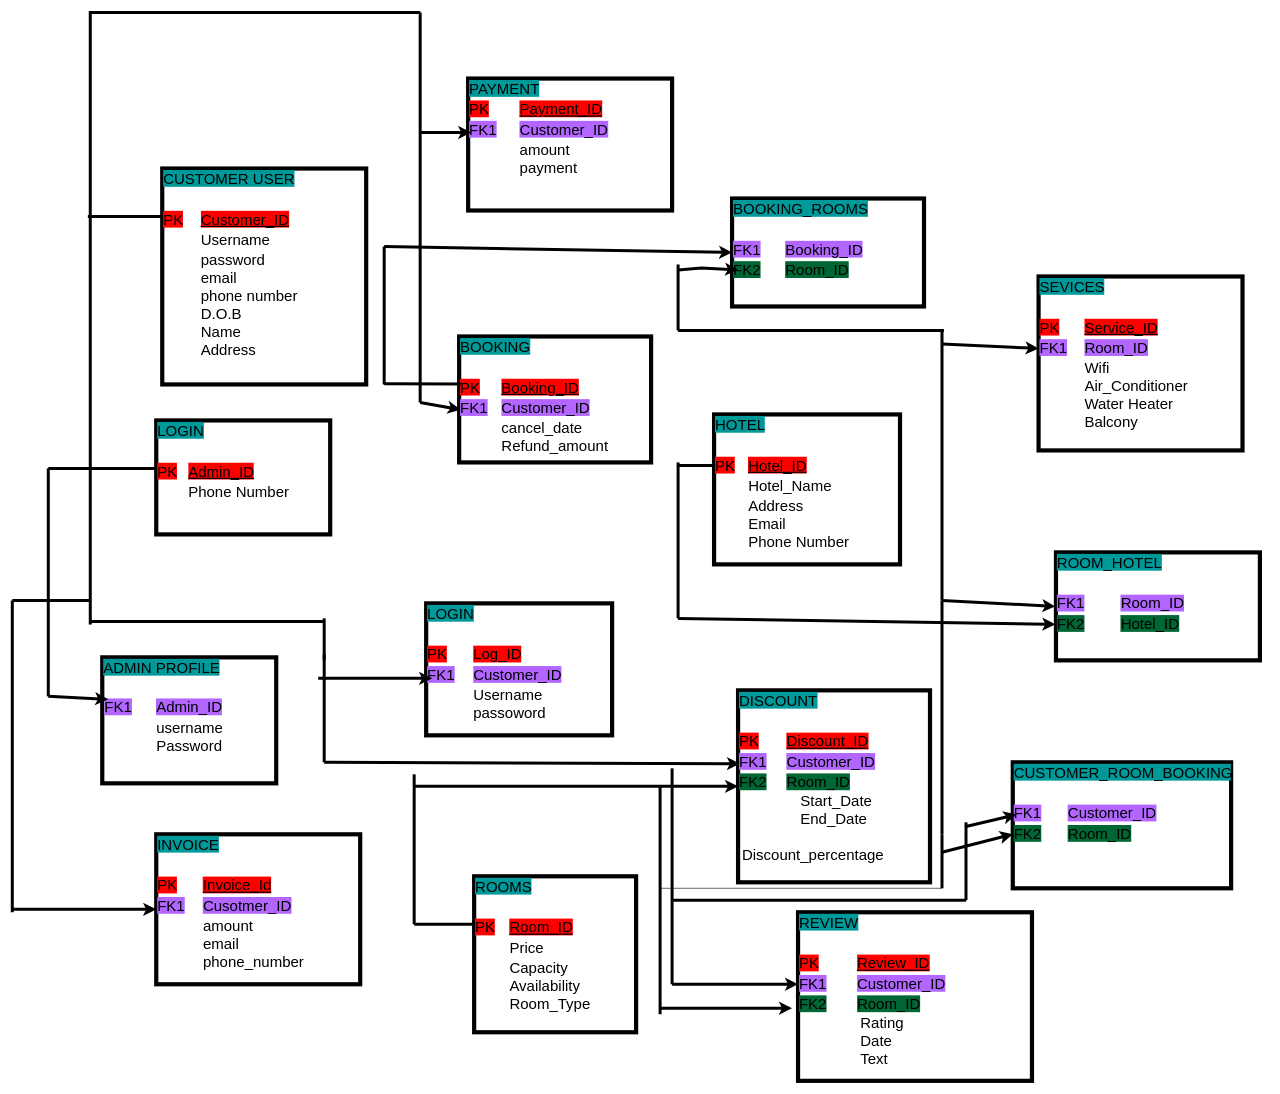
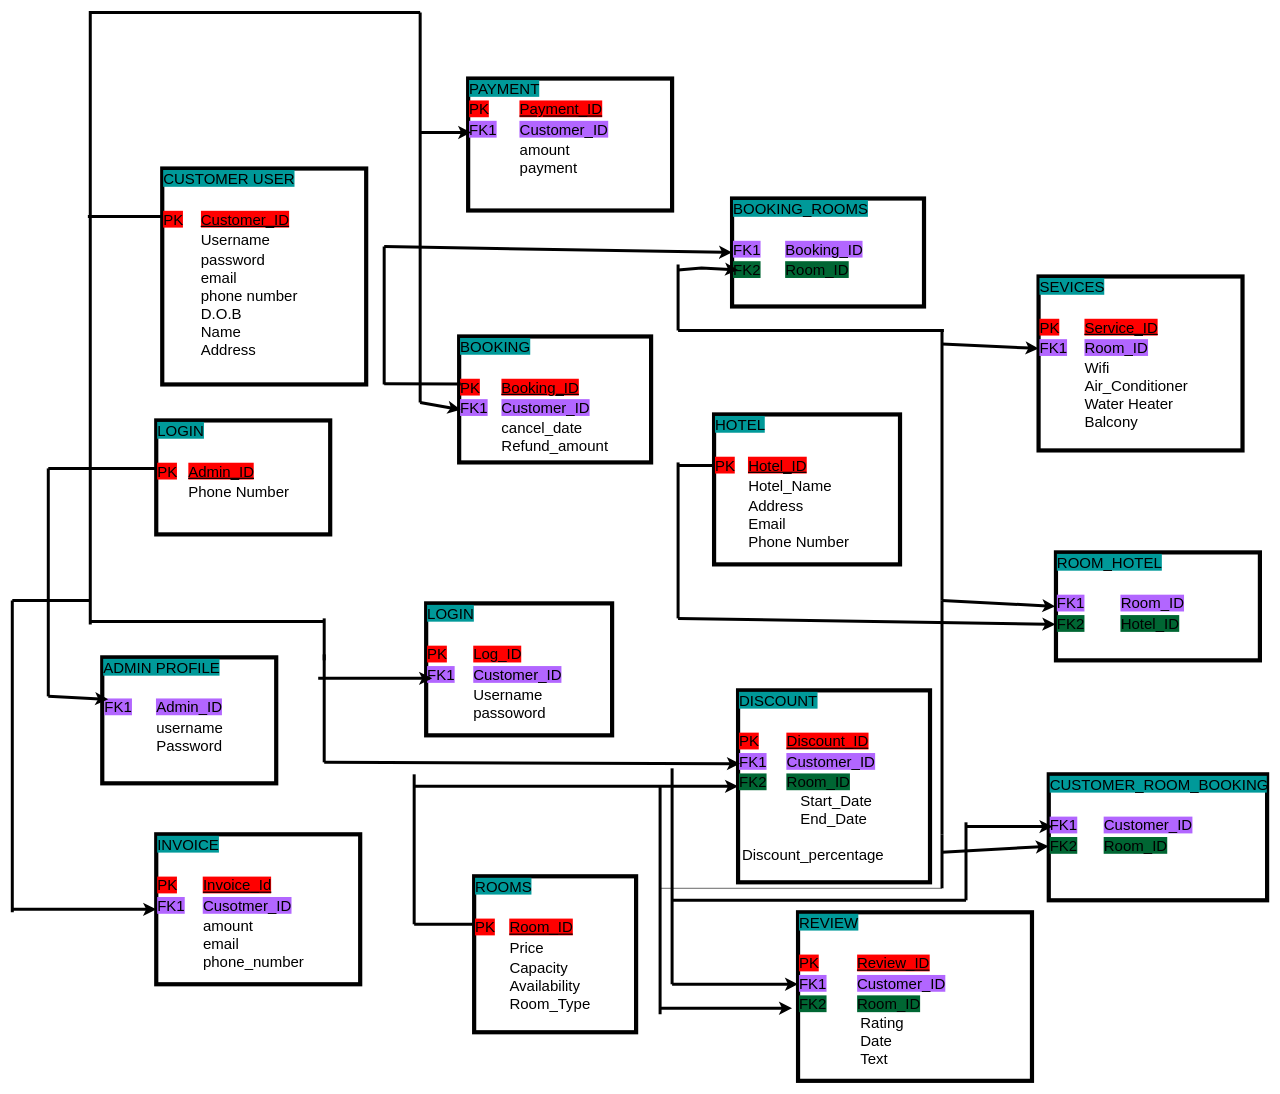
node "CUSTOMER_ROOM_BOOKING FK1 Customer_ID FK2 Room_ID": moved (1122, 825) -> (1158, 837)
